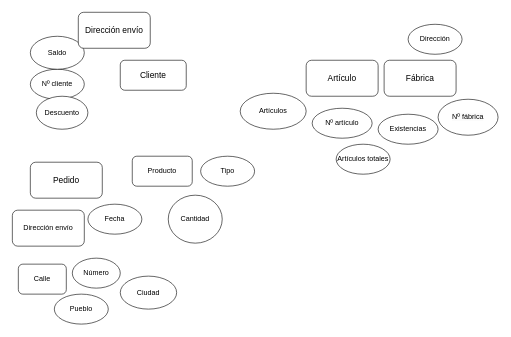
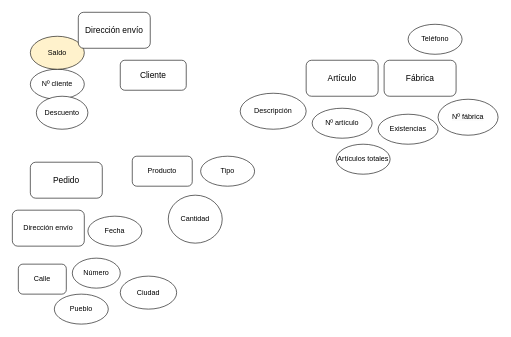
node "Dirección": label "Dirección" -> "Teléfono"
node "Saldo": fillcolor #ffffff -> #fff2cc
node "Artículos": label "Artículos" -> "Descripción"
node "Fecha": moved (115, 219) -> (115, 231)
